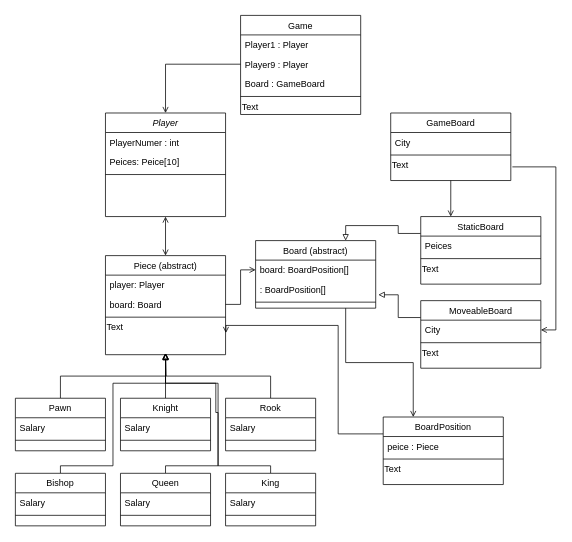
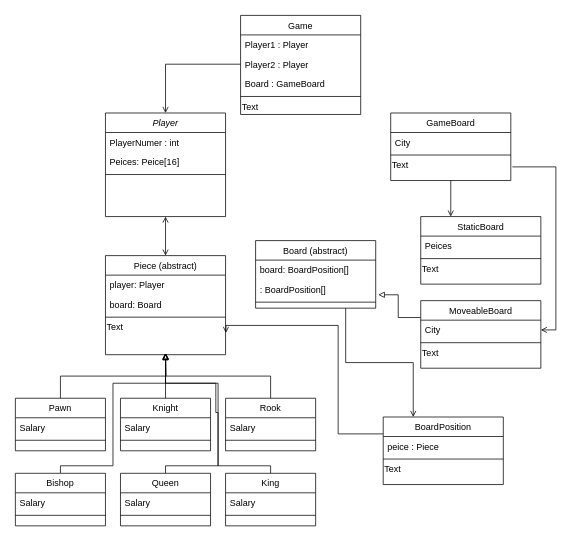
node "Player9 : Player": label "Player9 : Player" -> "Player2 : Player"
node "Peices: Peice[10]": label "Peices: Peice[10]" -> "Peices: Peice[16]"
edge "StaticBoard" -> "Board (abstract)": removed
edge "board: Board" -> "board: BoardPosition[]": removed
